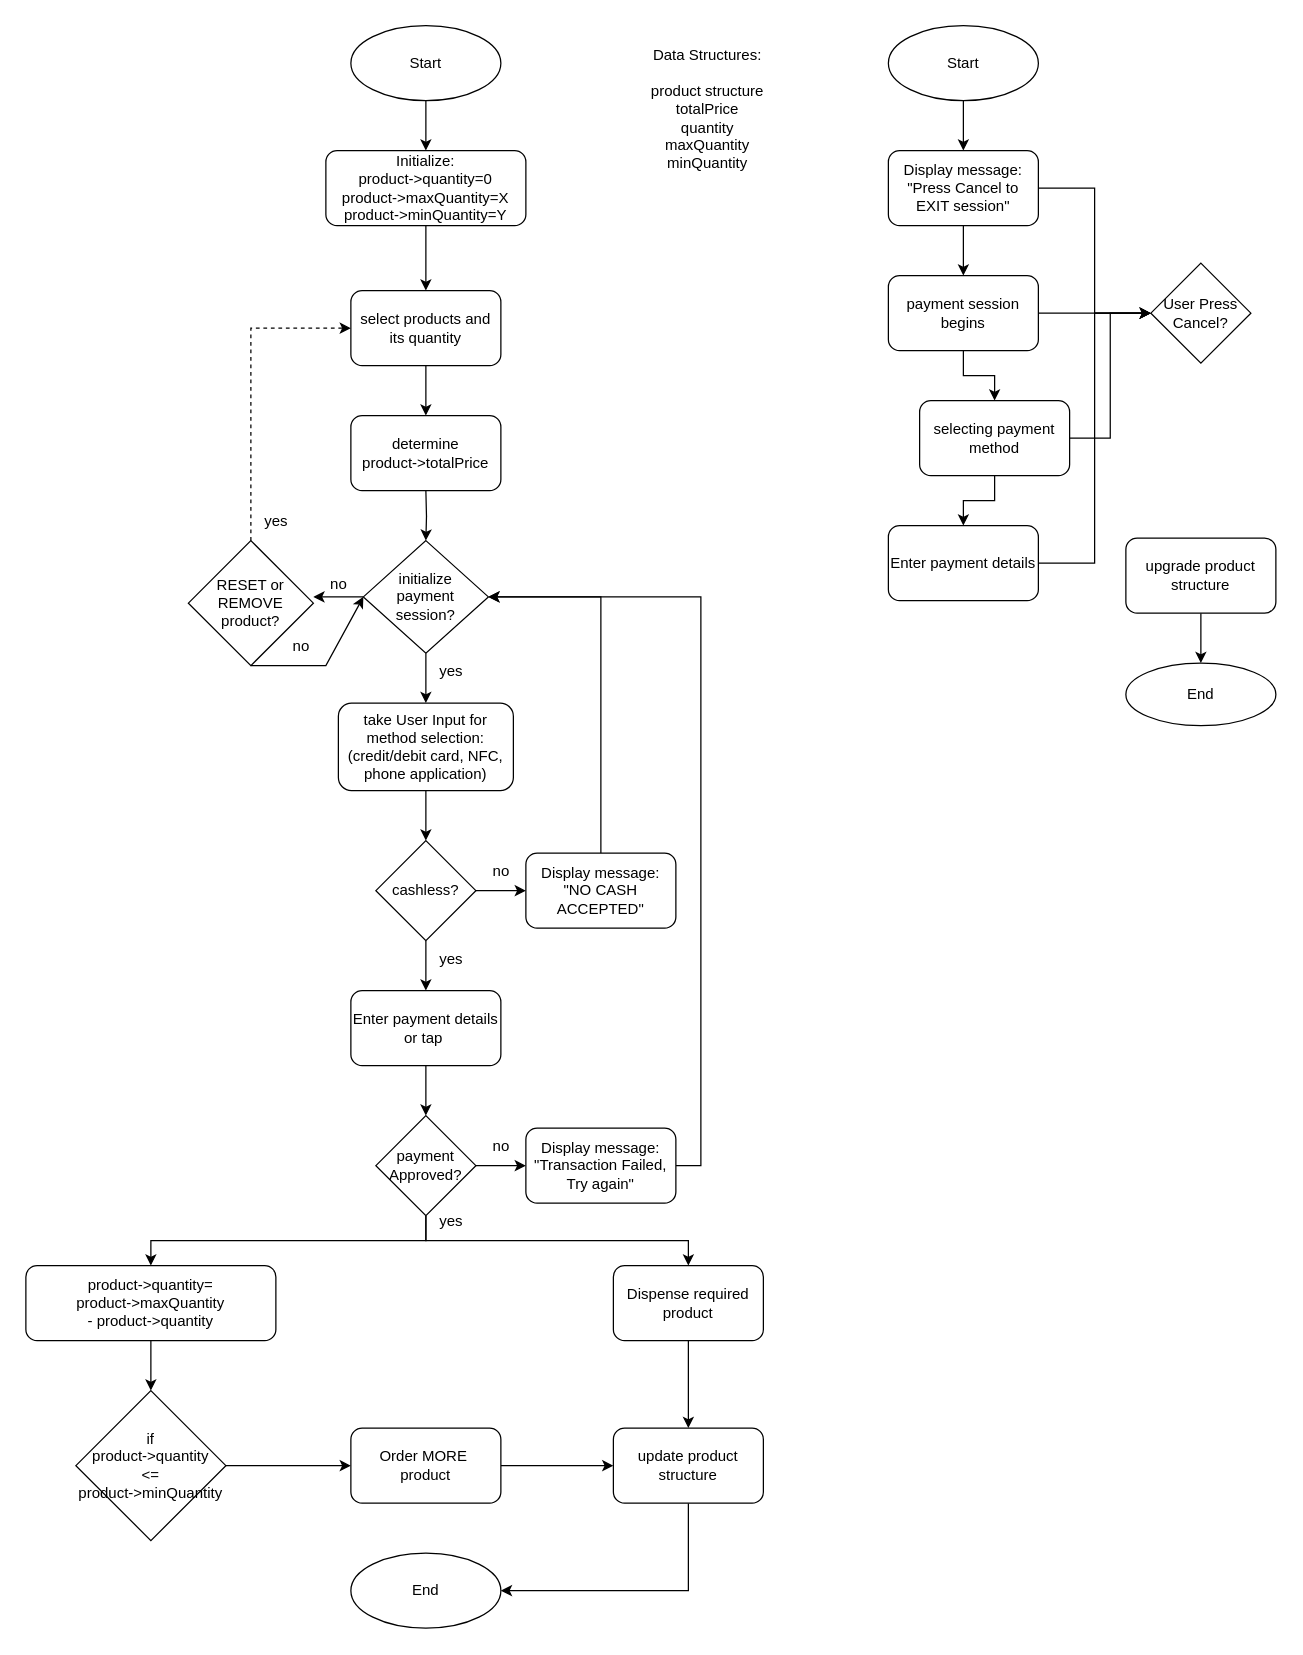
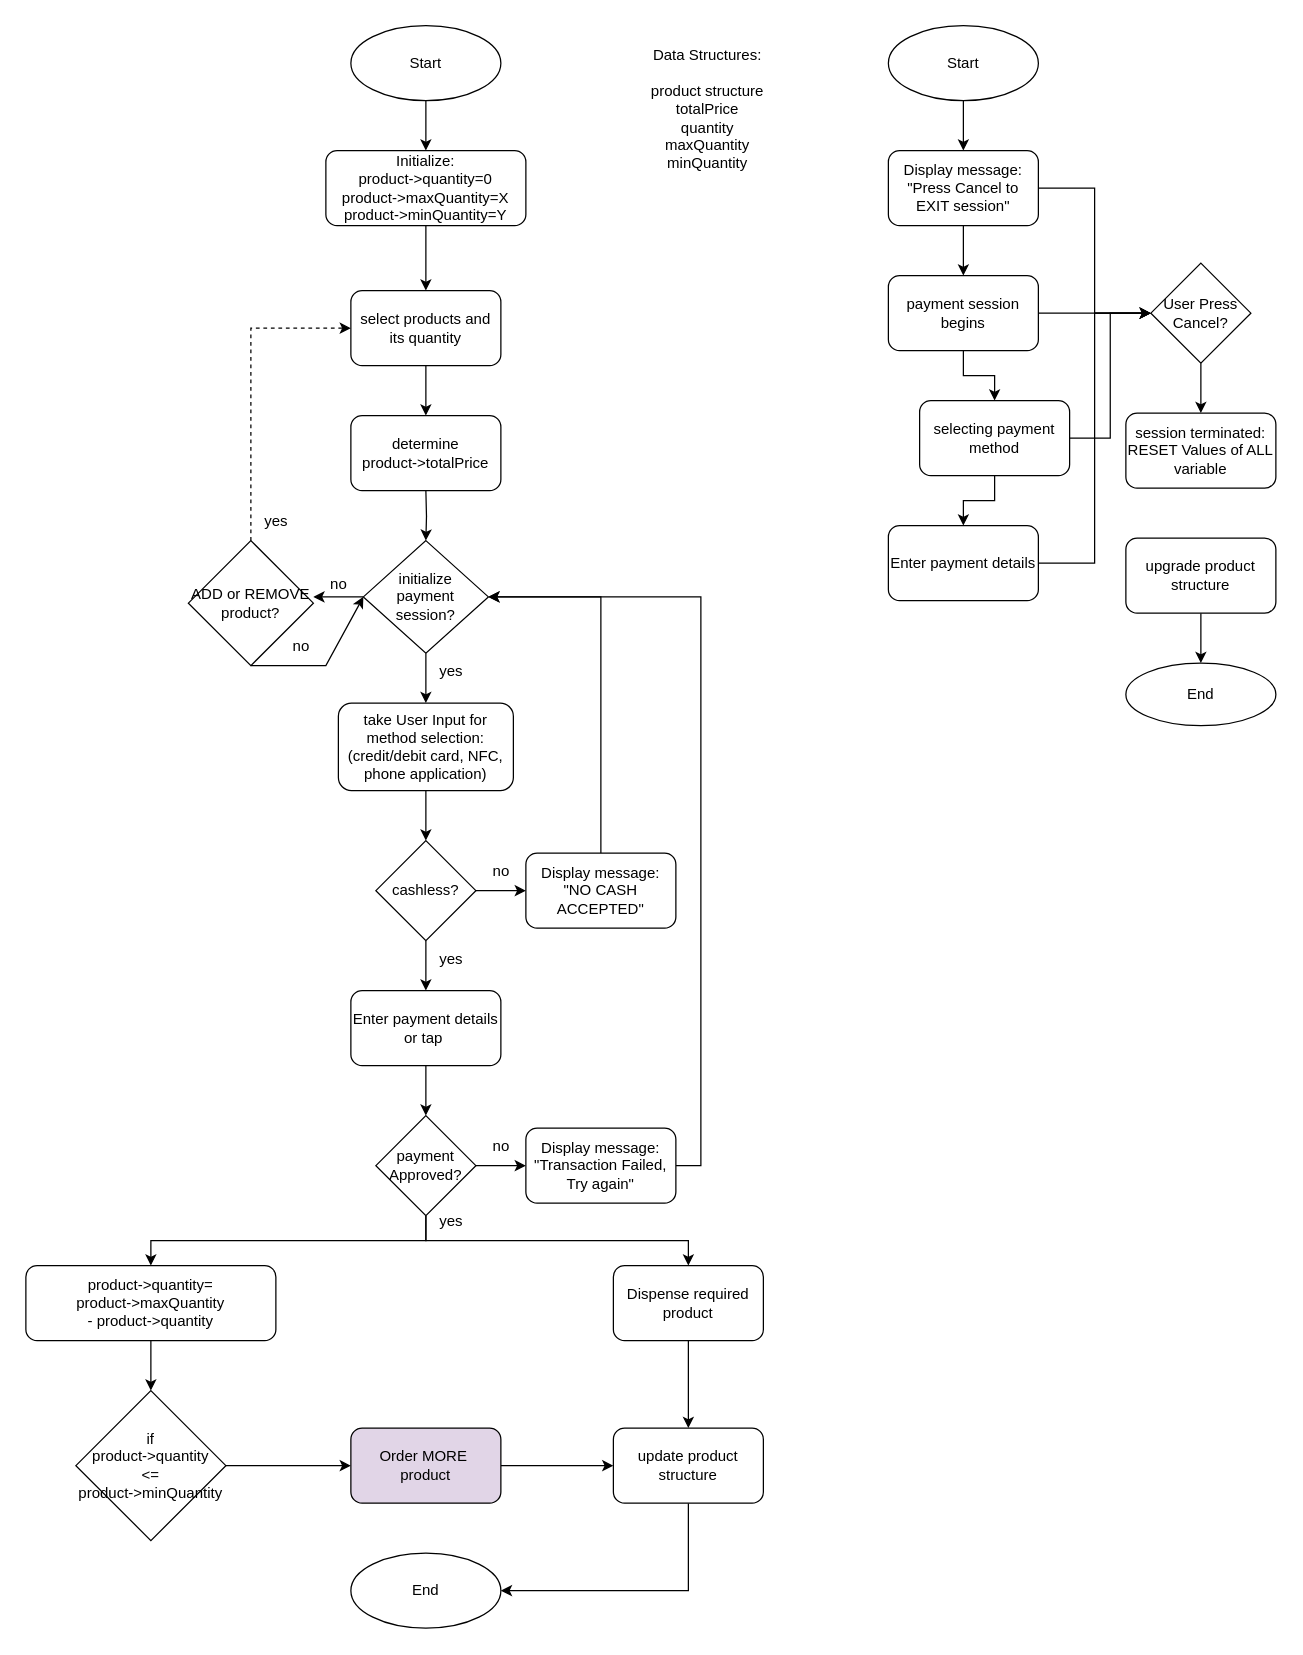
edge "User Press Cancel?" -> "session terminated: RESET Values of ALL variable": added
node "session terminated: RESET Values of ALL variable": added
node "RESET or REMOVE product?": label "RESET or REMOVE product?" -> "ADD or REMOVE product?"
node "Order MORE product": fillcolor #ffffff -> #e1d5e7
